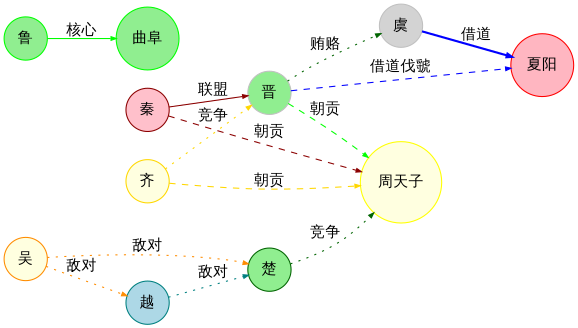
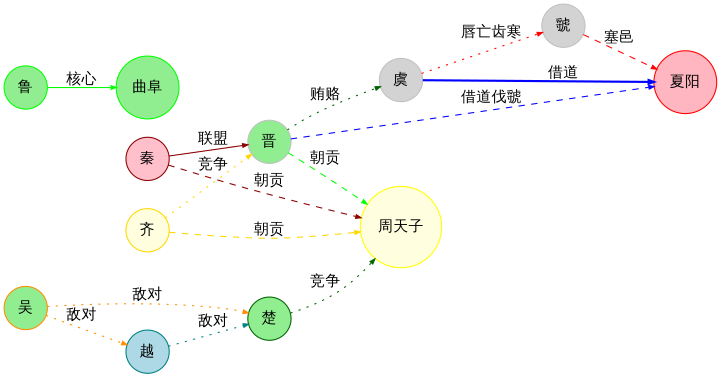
node "虢": added
node "吴": fillcolor lightyellow -> lightgreen
